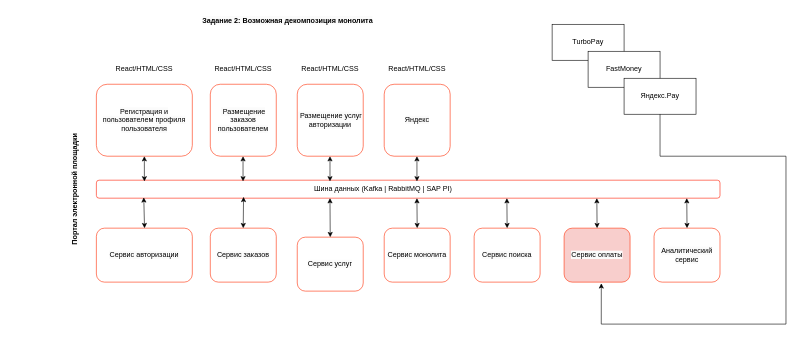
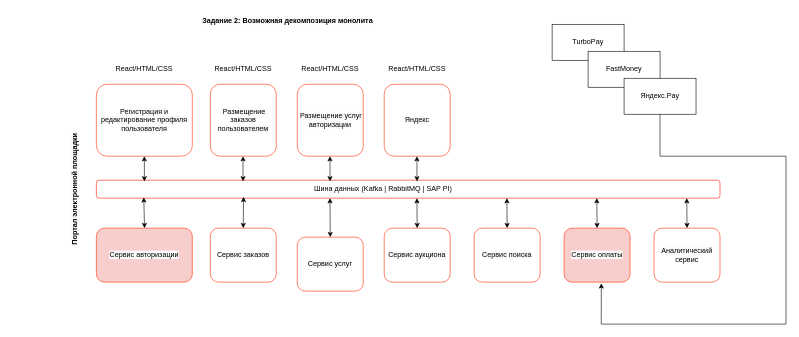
node "Регистрация и пользователем профиля пользователя": label "Регистрация и пользователем профиля пользователя" -> "Регистрация и редактирование профиля пользователя"
node "Сервис авторизации": fillcolor #ffffff -> #f8cecc
node "Сервис монолита": label "Сервис монолита" -> "Сервис аукциона"
